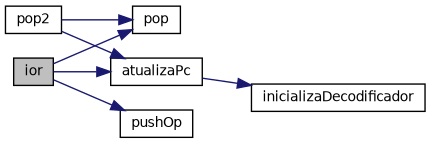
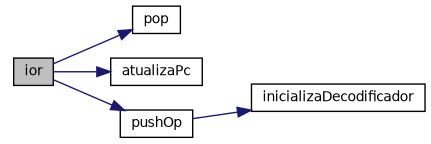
node "pop2": removed
edge "atualizaPc" -> "inicializaDecodificador": now "pushOp" -> "inicializaDecodificador"
